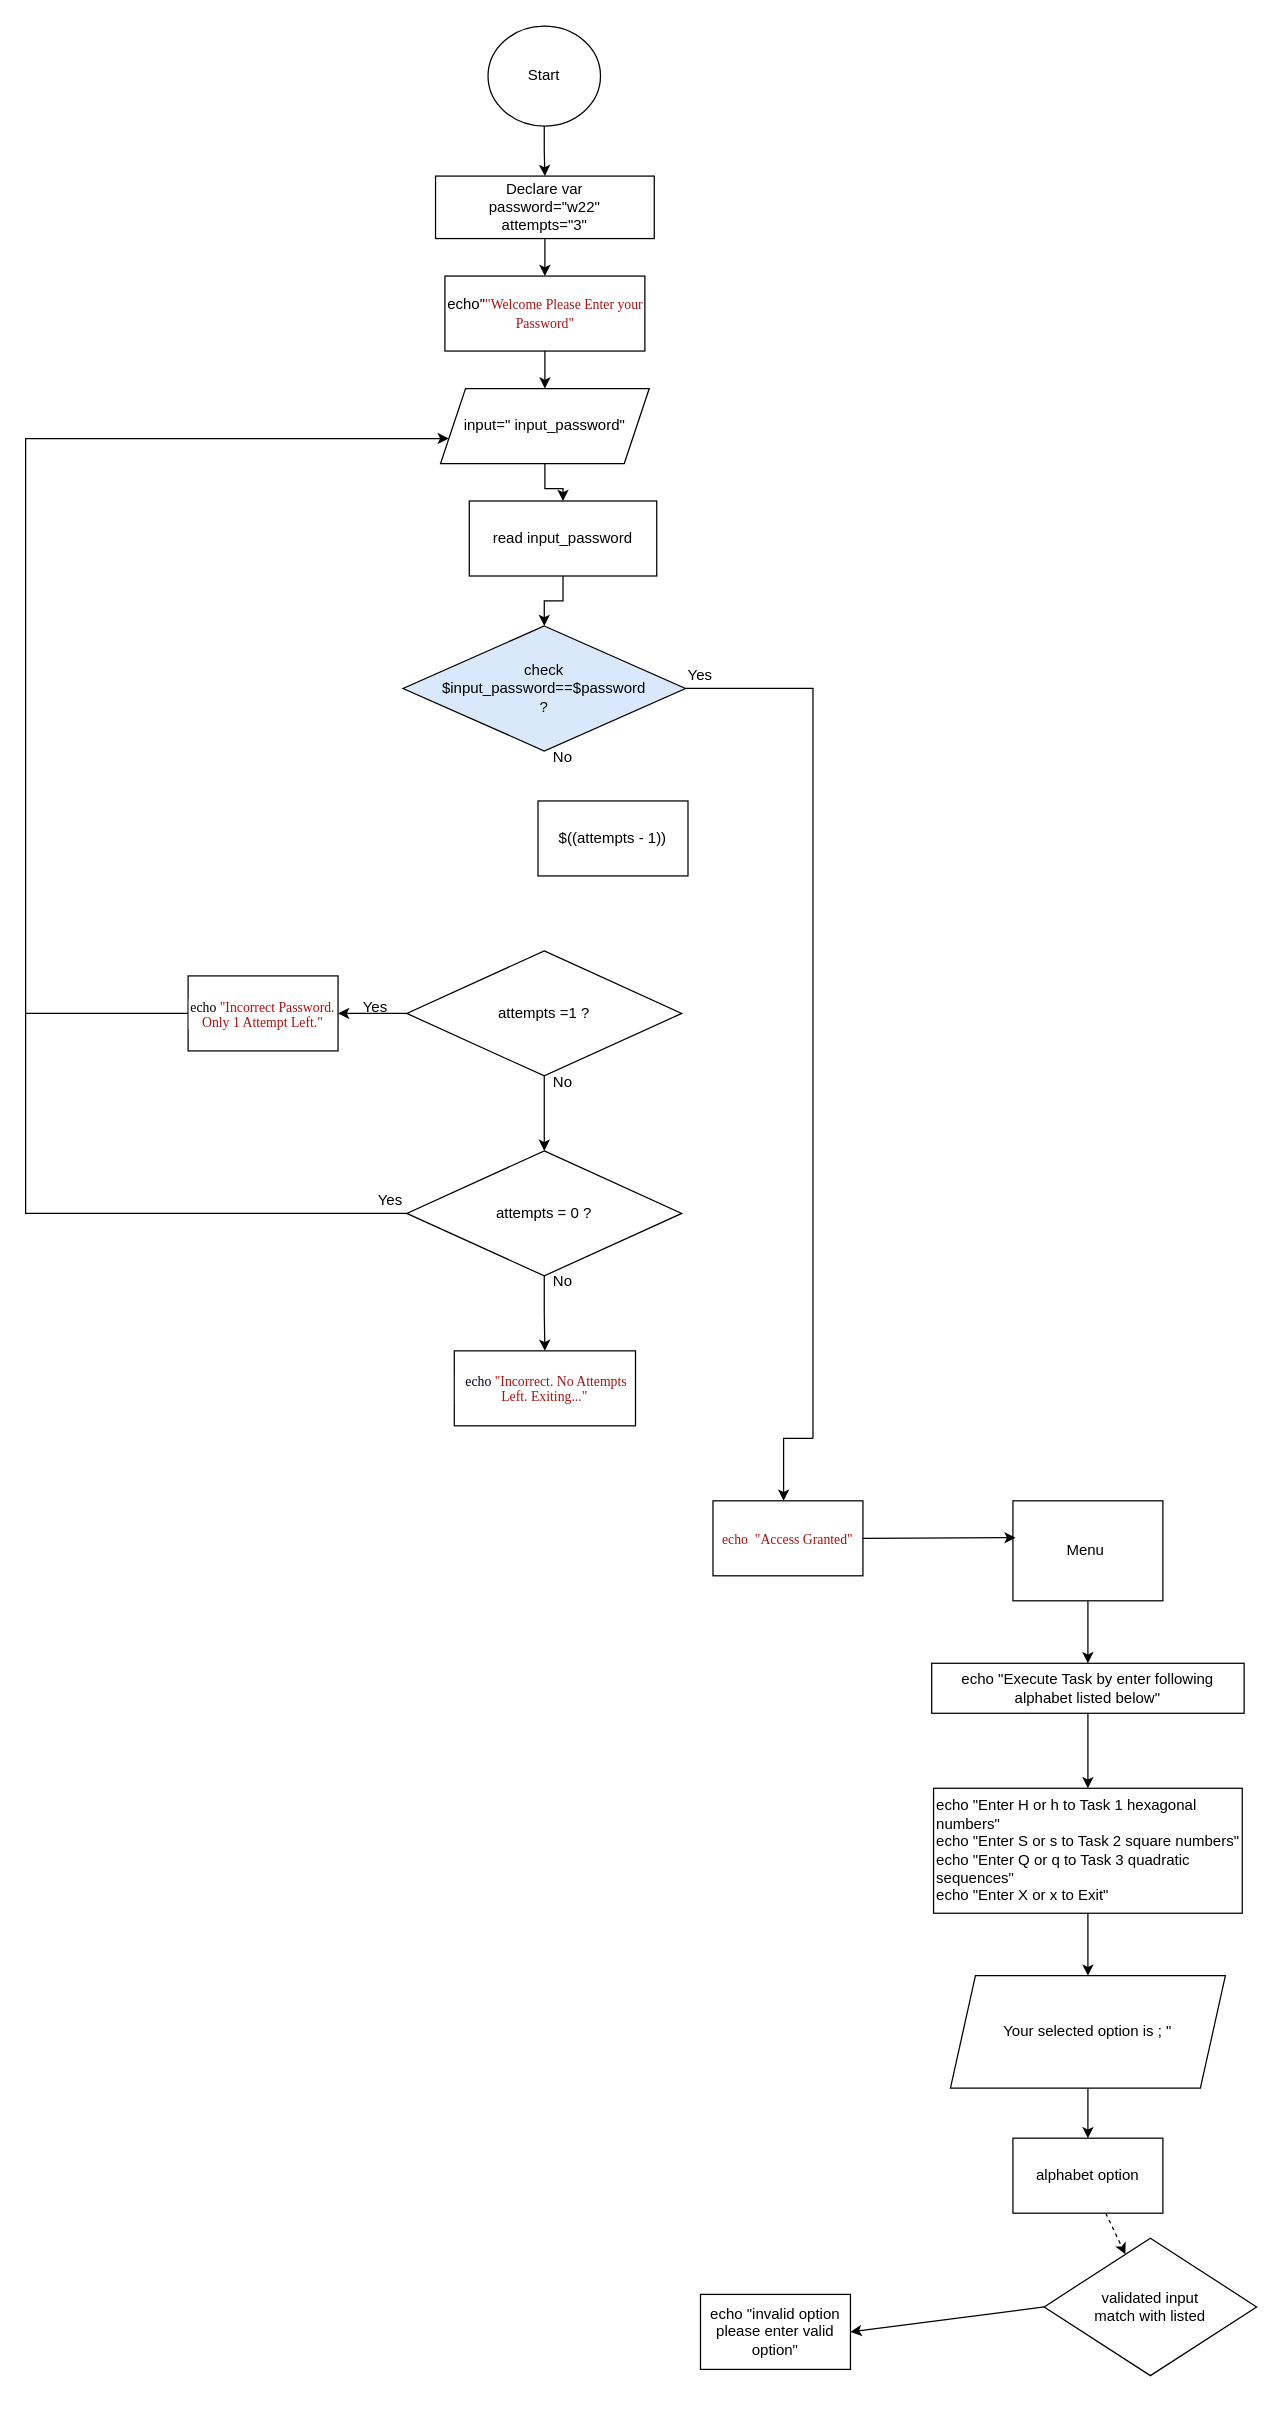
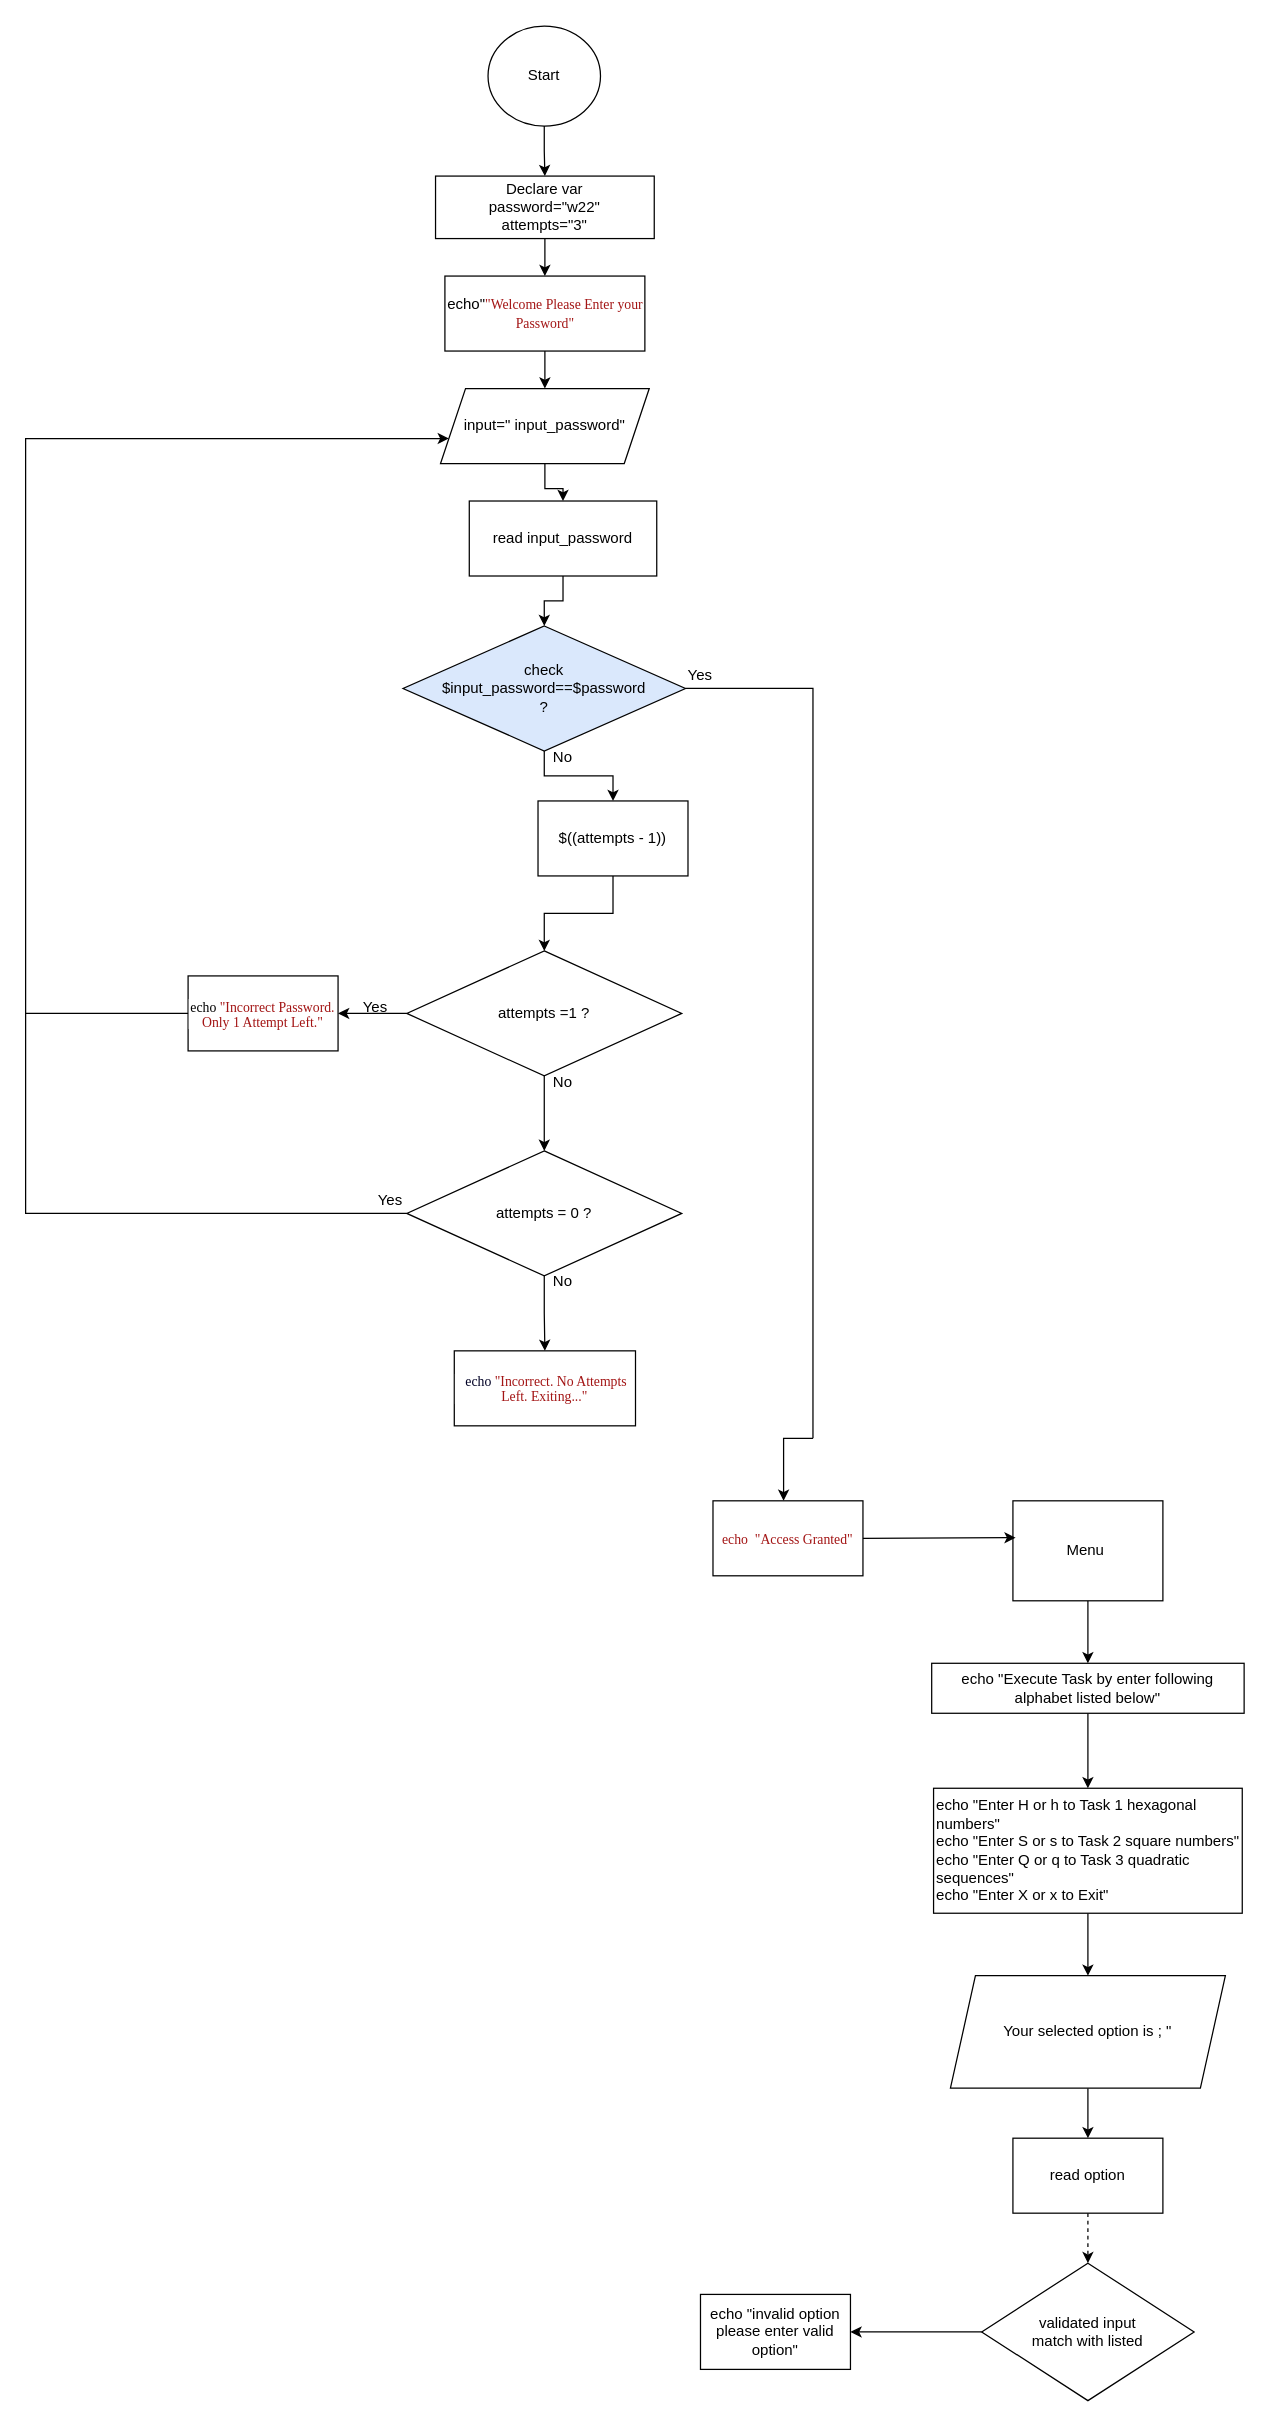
edge "check $input_password==$password ?" -> "$((attempts - 1))": added
edge "$((attempts - 1))" -> "attempts =1 ?": added
node "alphabet option": label "alphabet option" -> "read option"
node "validated input match with listed": moved (1151, 2307) -> (1088, 2332)
